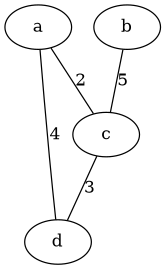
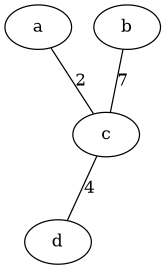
edge "b" -- "c": label "5" -> "7"
edge "a" -- "d": removed, label "4"
edge "c" -- "d": label "3" -> "4"
